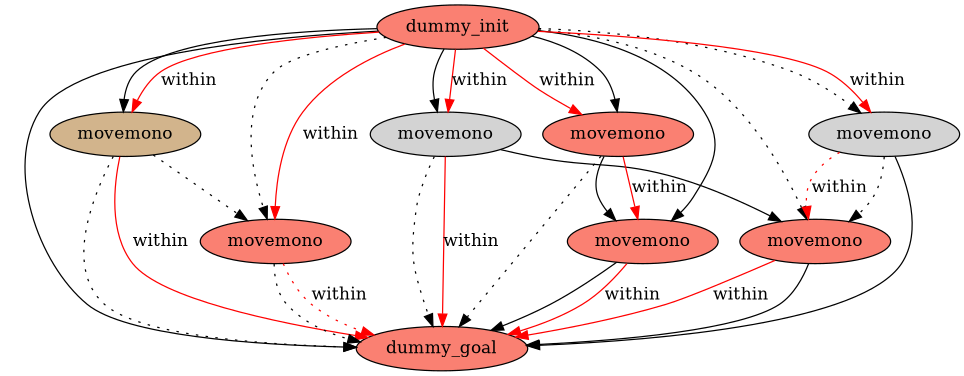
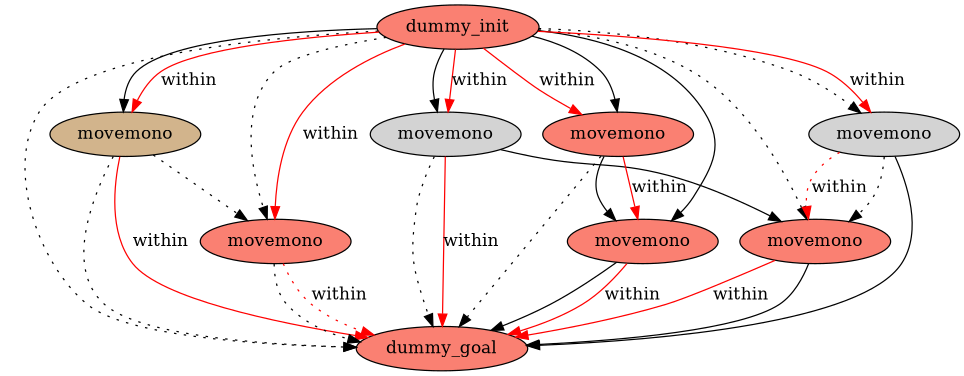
edge "dummy_init" -> "dummy_goal": style solid -> dotted
